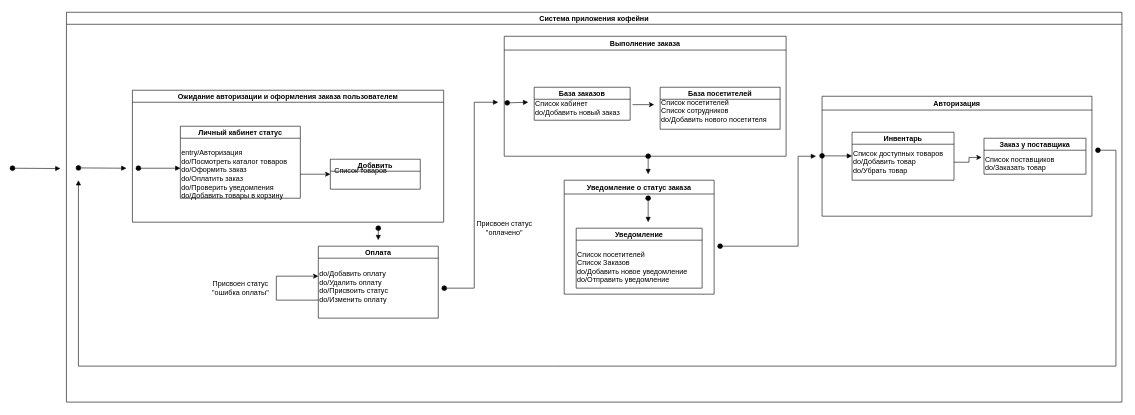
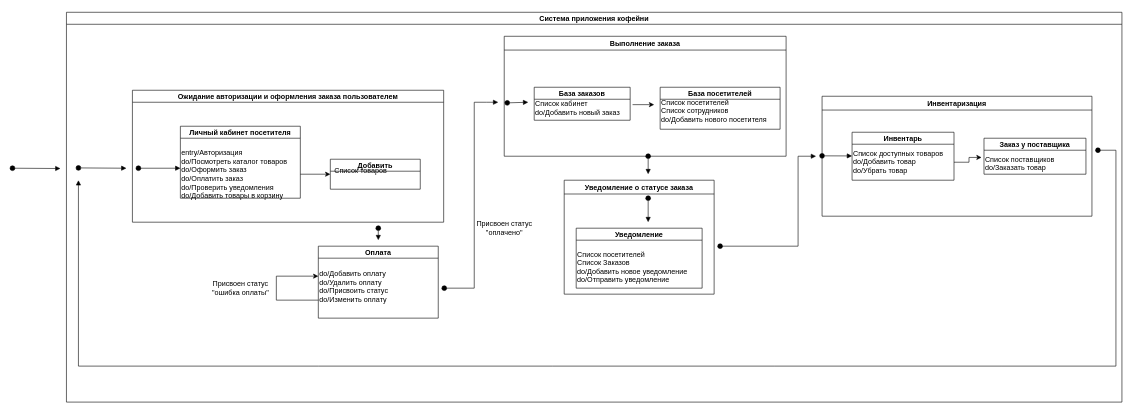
node "Авторизация": label "Авторизация" -> "Инвентаризация"
node "Личный кабинет статус": label "Личный кабинет статус" -> "Личный кабинет посетителя"
node "Уведомление о статус заказа": label "Уведомление о статус заказа" -> "Уведомление о статусе заказа"
